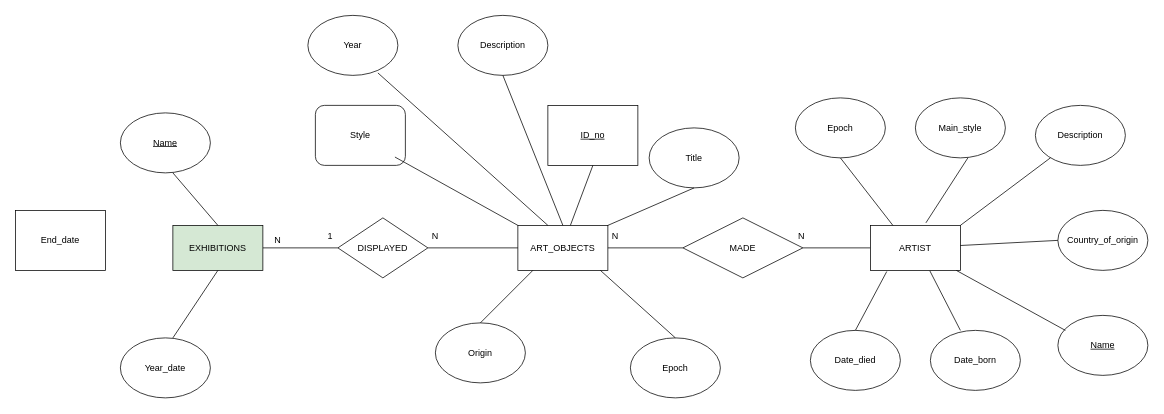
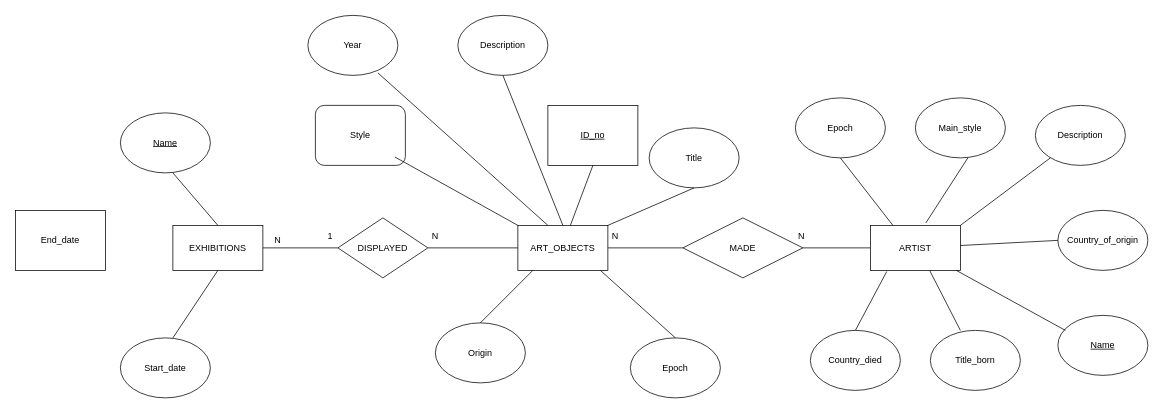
node "EXHIBITIONS": fillcolor #d5e8d4 -> #ffffff
node "Date_died": label "Date_died" -> "Country_died"
node "Date_born": label "Date_born" -> "Title_born"
node "Year_date": label "Year_date" -> "Start_date"
